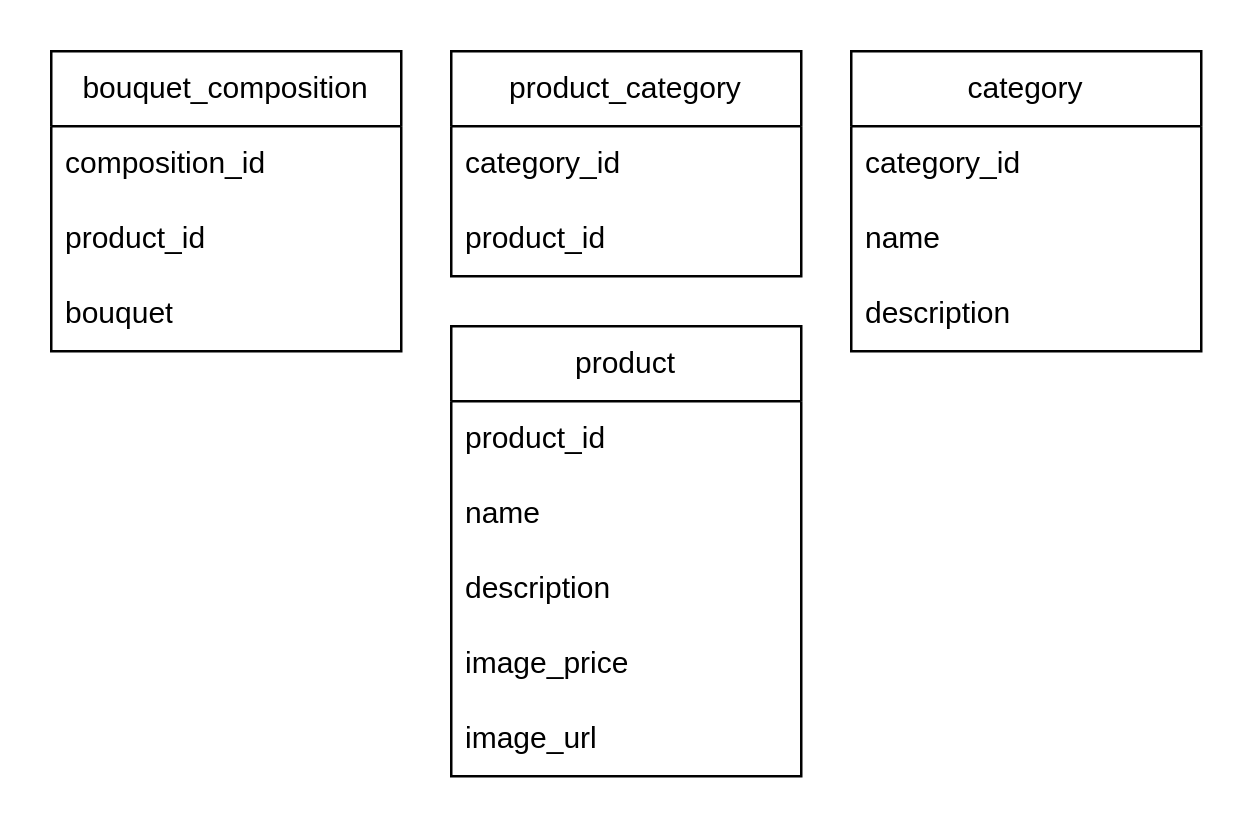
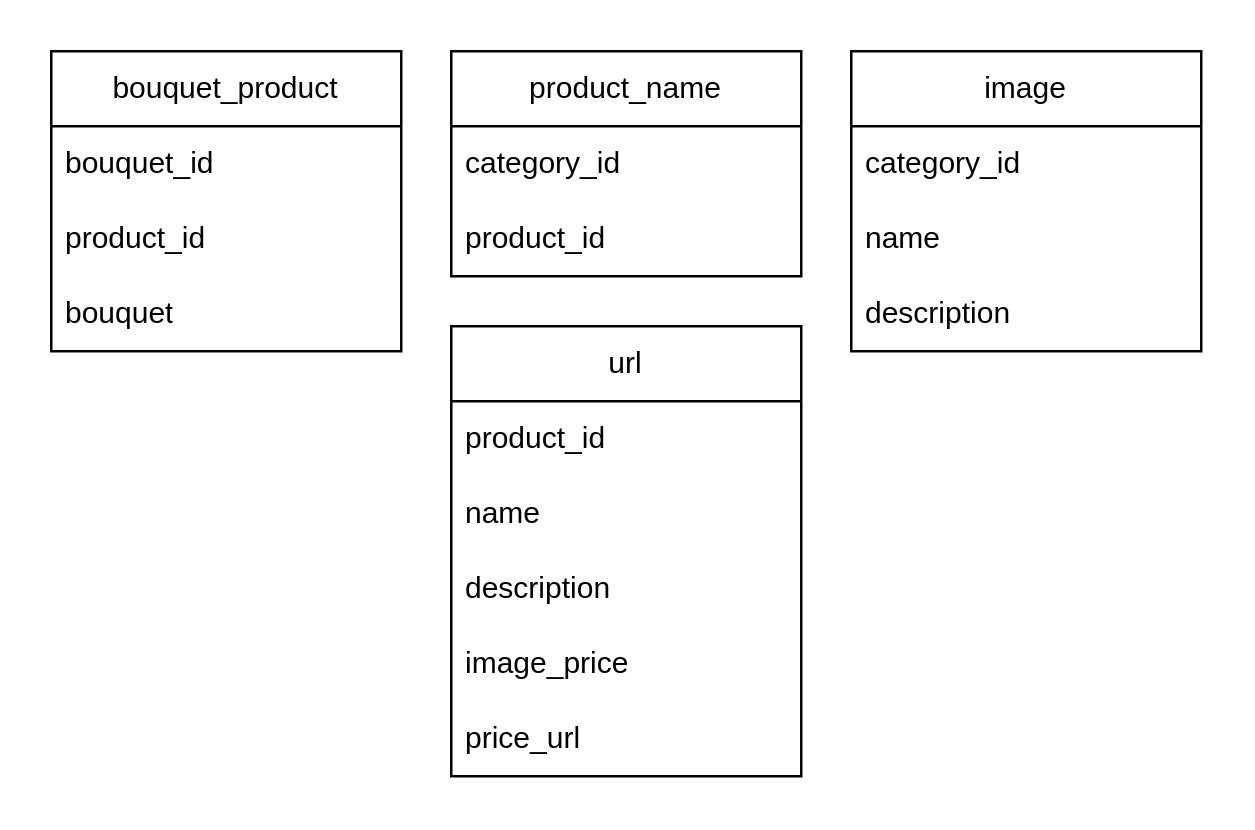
node "bouquet_composition": label "bouquet_composition" -> "bouquet_product"
node "product_category": label "product_category" -> "product_name"
node "category": label "category" -> "image"
node "composition_id": label "composition_id" -> "bouquet_id"
node "product": label "product" -> "url"
node "image_url": label "image_url" -> "price_url"
